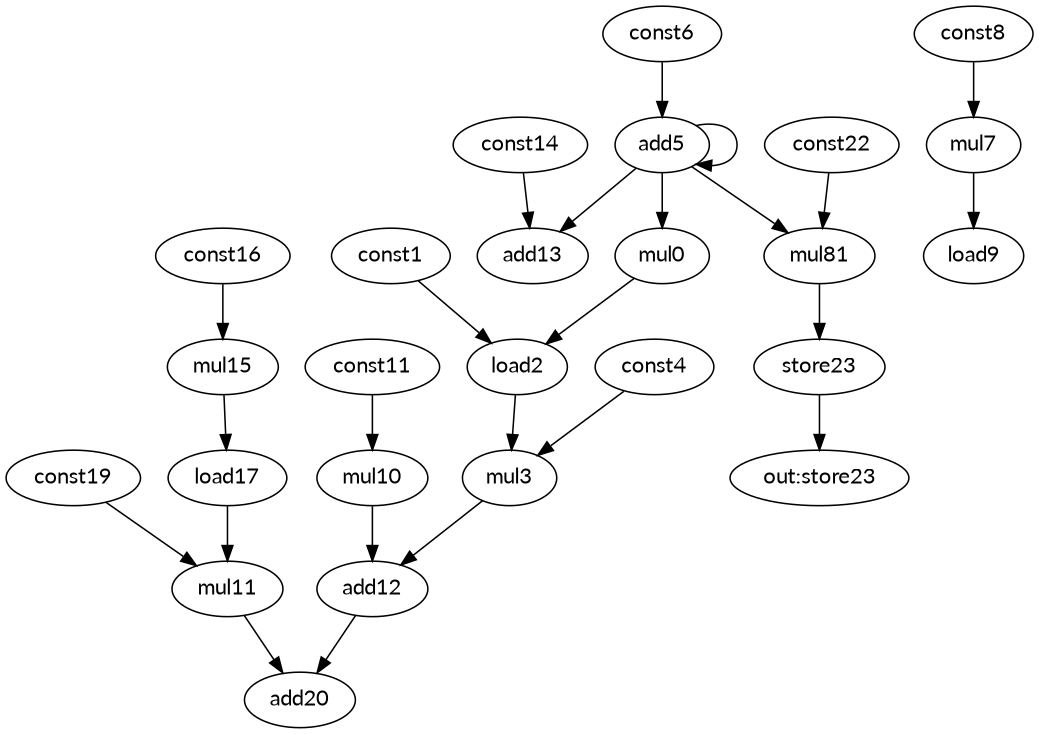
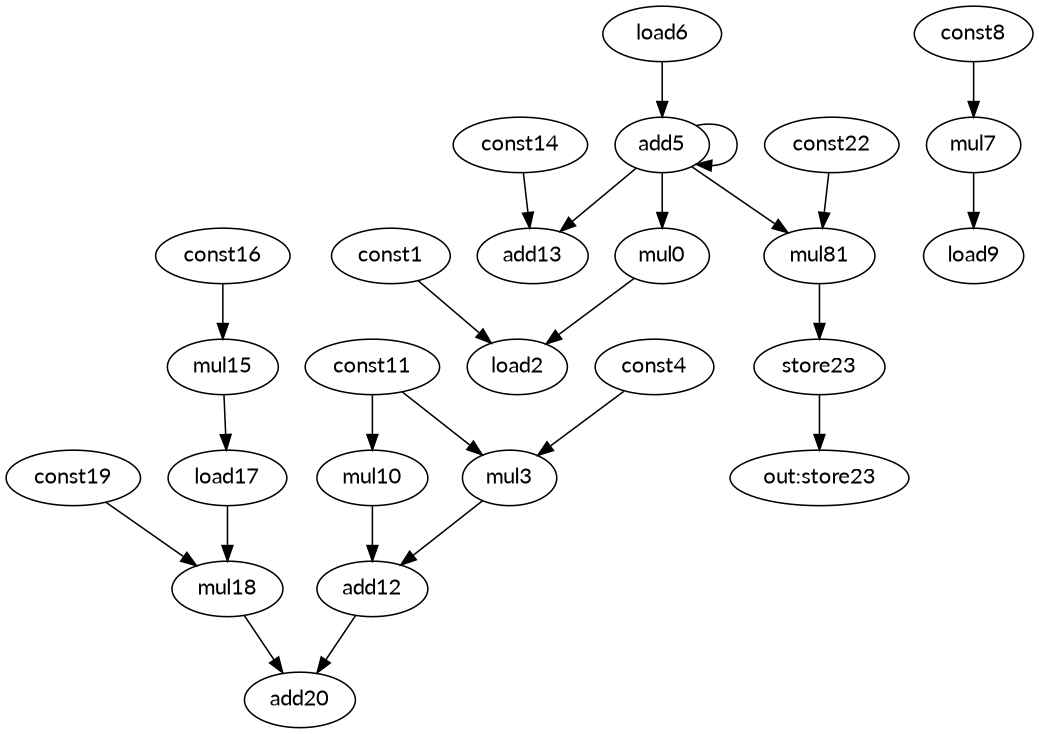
node "const6": label "const6" -> "load6"
edge "load2" -> "mul3": now "const11" -> "mul3"
node "mul11": label "mul11" -> "mul18"
